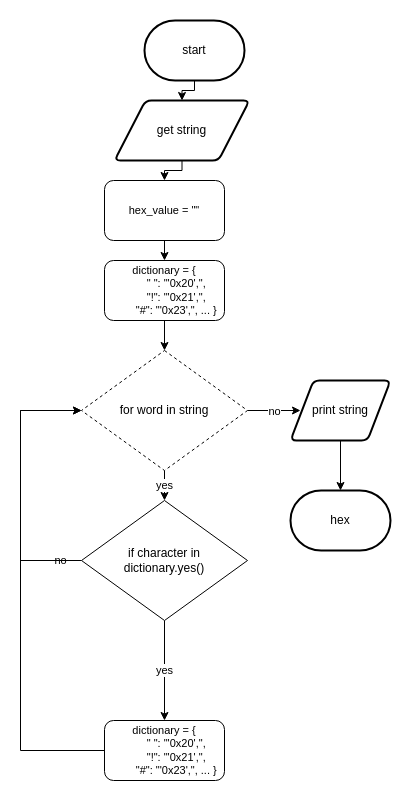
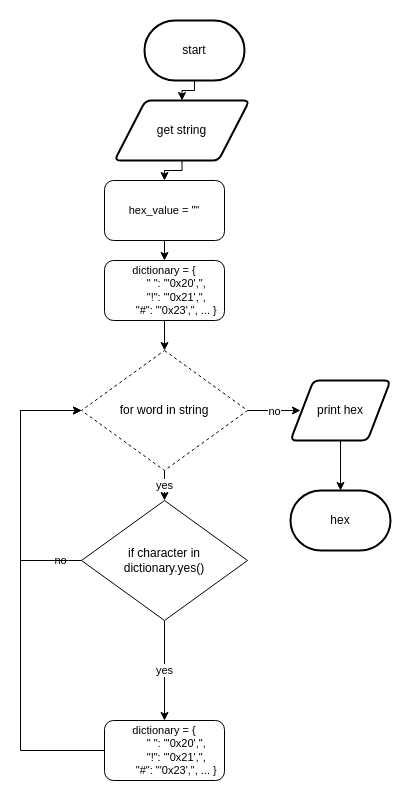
node "print string": label "print string" -> "print hex"
